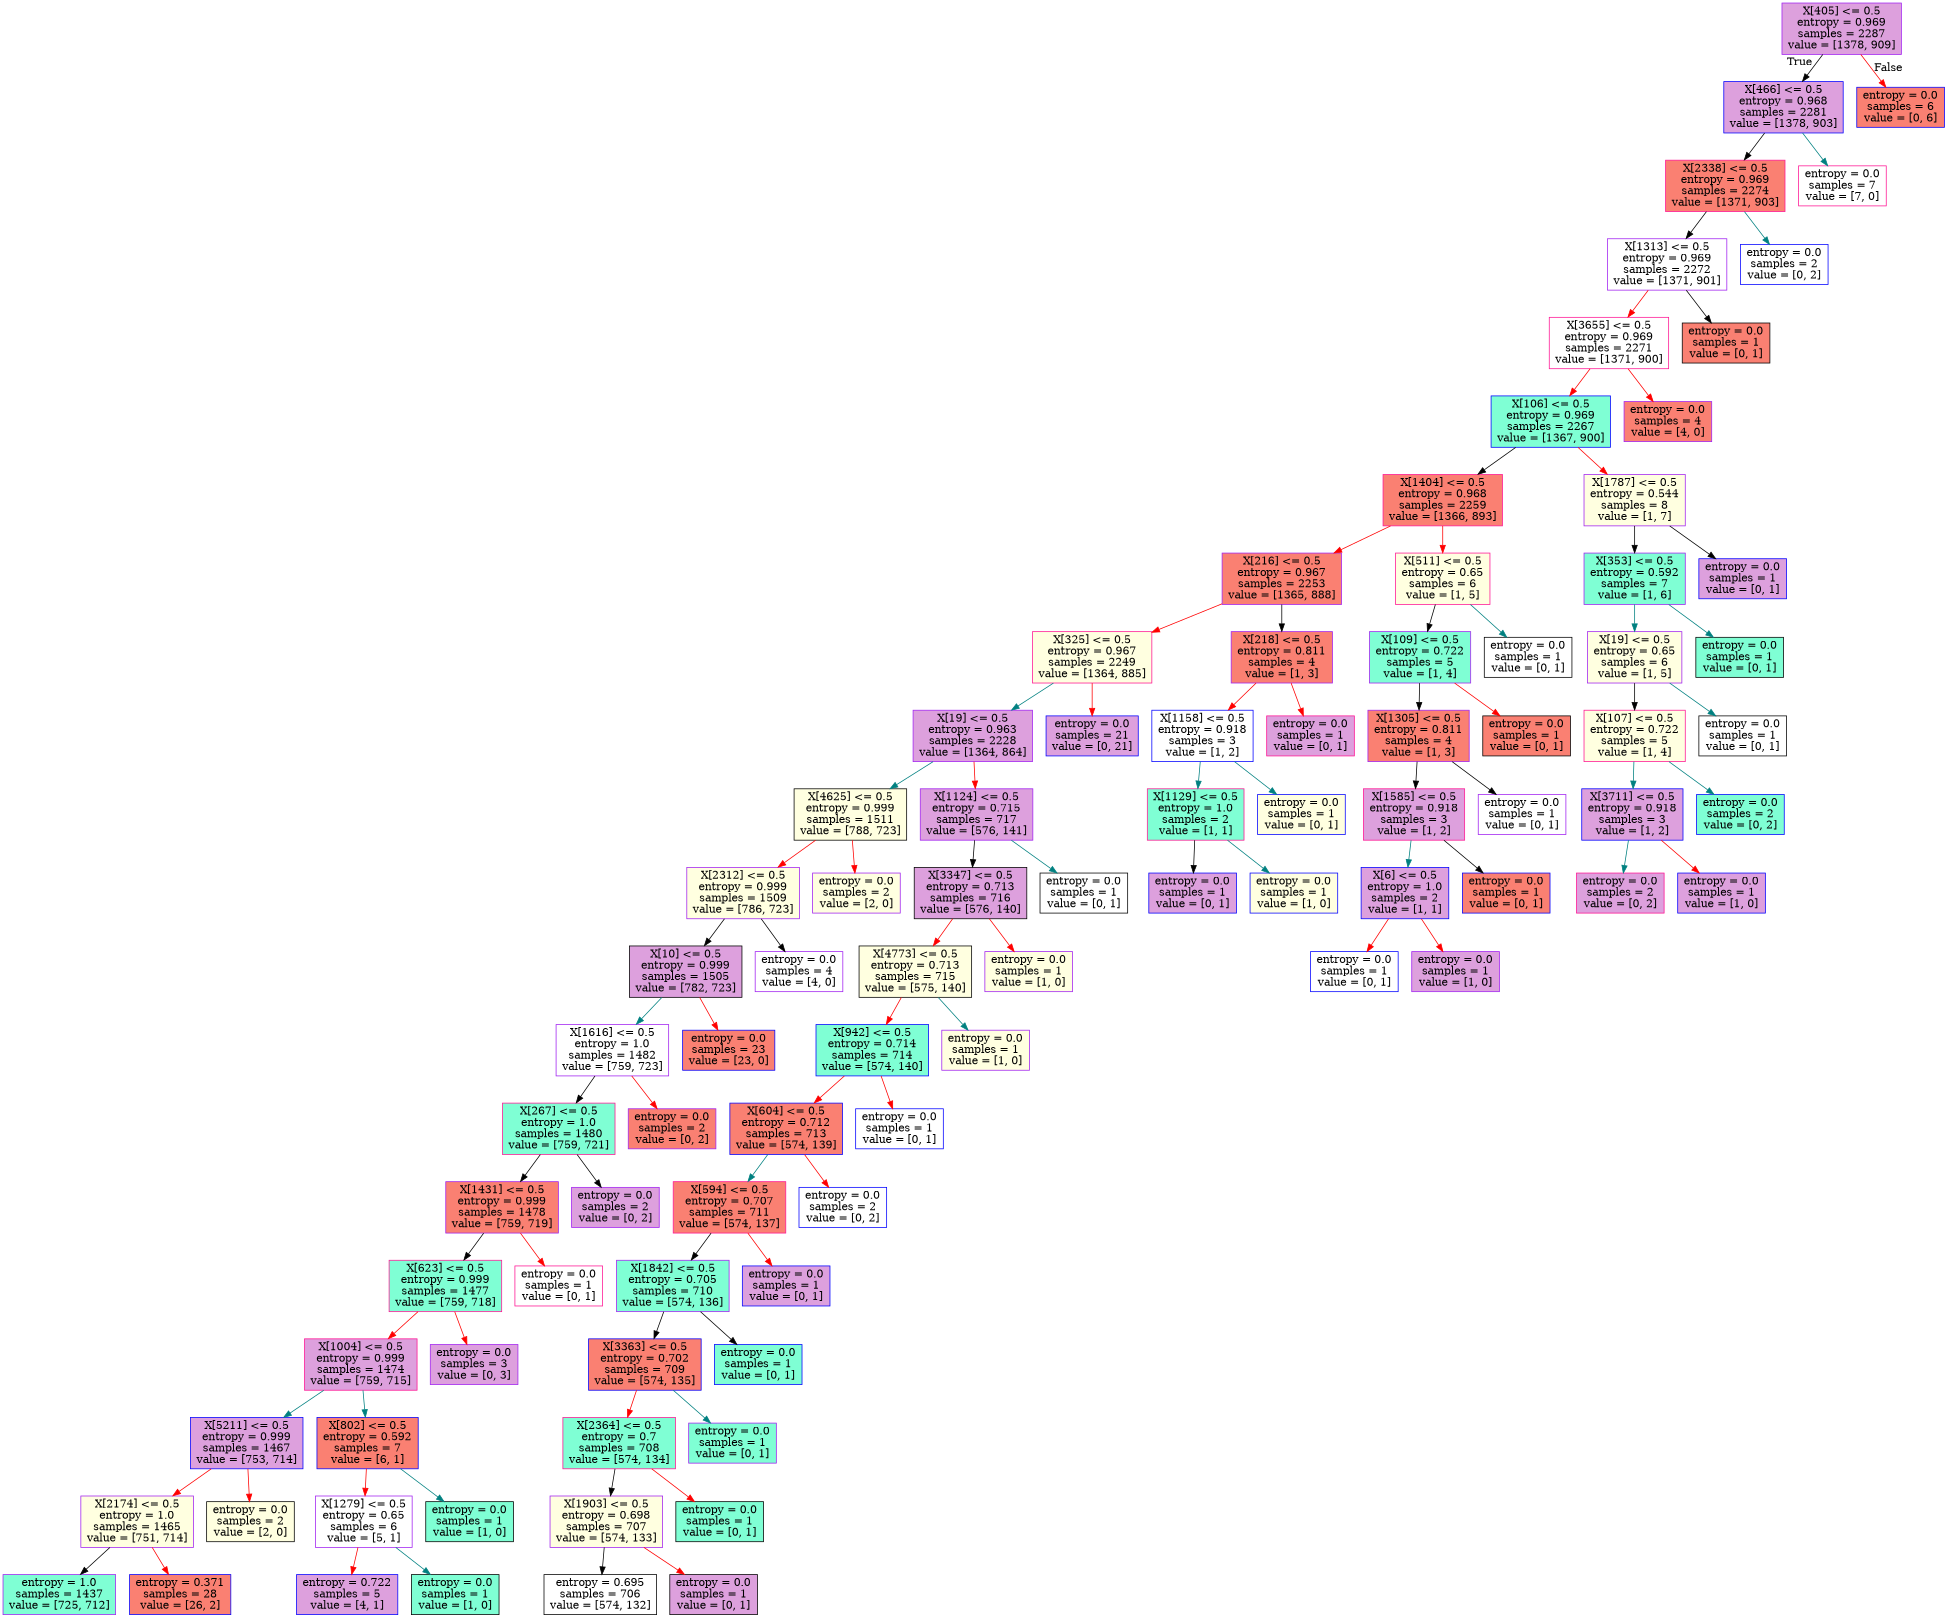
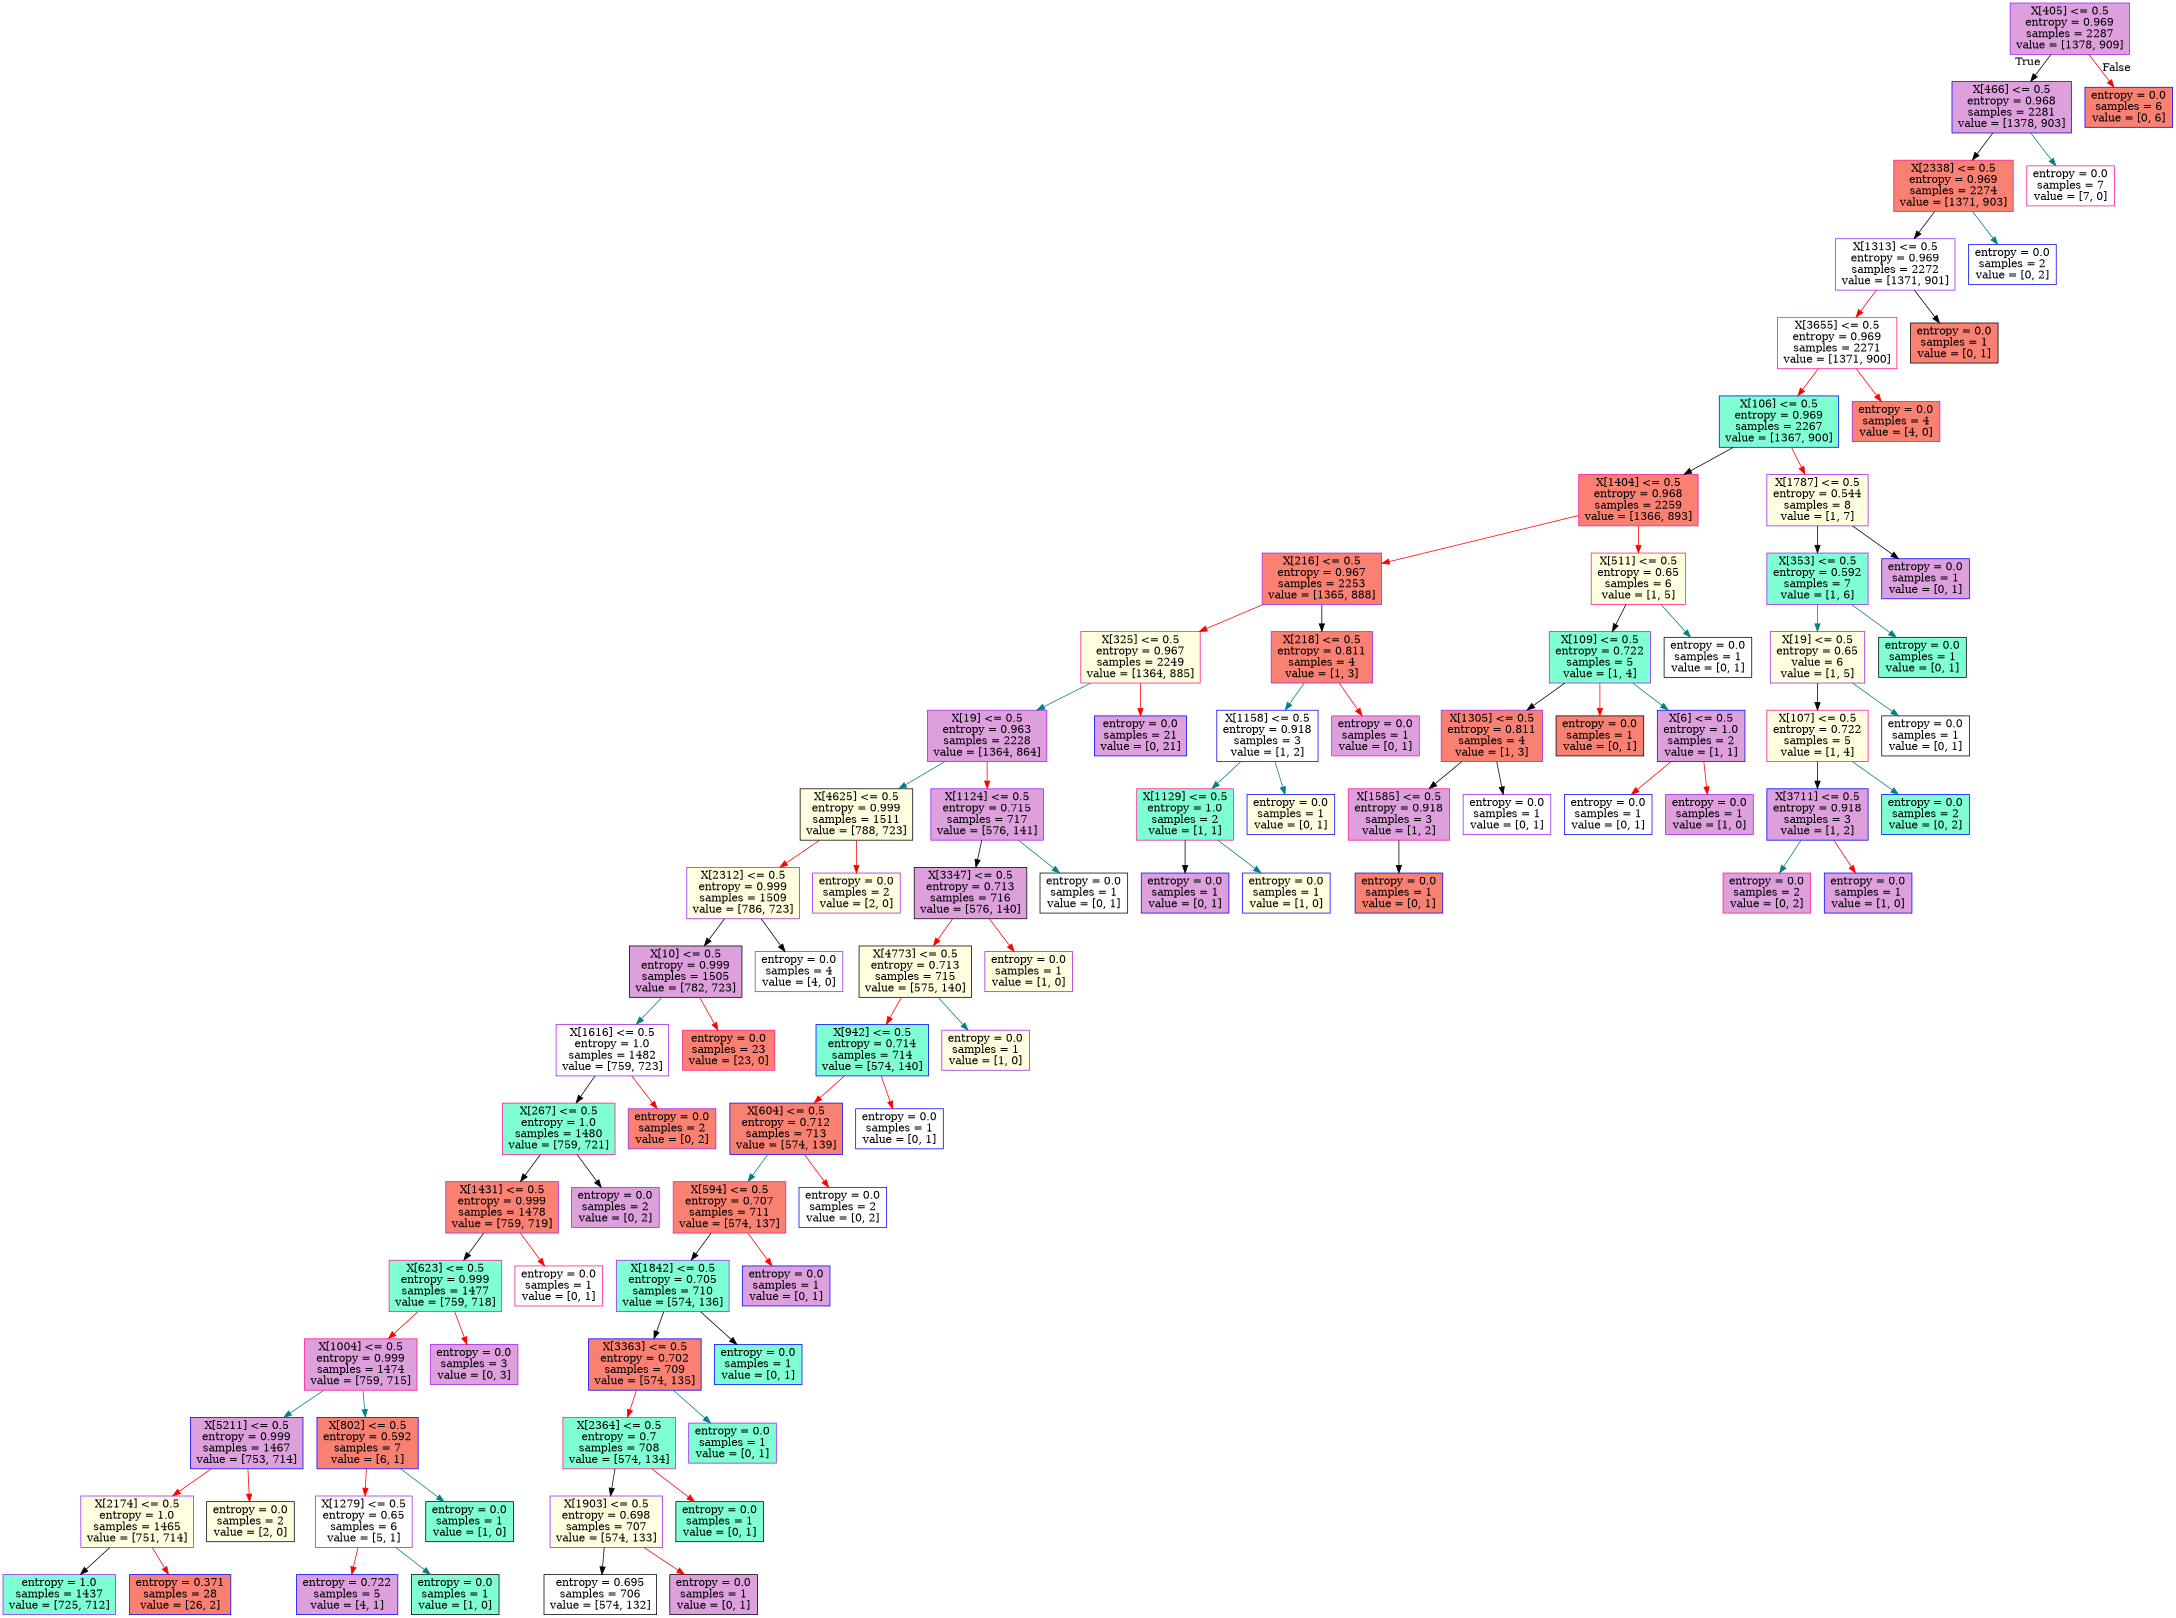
node "X[19] <= 0.5 entropy = 0.65 samples = 6 value = [1, 5]": label "X[19] <= 0.5 entropy = 0.65 samples = 6 value = [1, 5]" -> "X[19] <= 0.5 entropy = 0.65 value = 6 value = [1, 5]"
edge "X[218] <= 0.5 entropy = 0.811 samples = 4 value = [1, 3]" -> "X[1158] <= 0.5 entropy = 0.918 samples = 3 value = [1, 2]": color red -> teal
edge "X[107] <= 0.5 entropy = 0.722 samples = 5 value = [1, 4]" -> "X[3711] <= 0.5 entropy = 0.918 samples = 3 value = [1, 2]": color teal -> black
edge "X[1585] <= 0.5 entropy = 0.918 samples = 3 value = [1, 2]" -> "X[6] <= 0.5 entropy = 1.0 samples = 2 value = [1, 1]": now "X[109] <= 0.5 entropy = 0.722 samples = 5 value = [1, 4]" -> "X[6] <= 0.5 entropy = 1.0 samples = 2 value = [1, 1]"
node "entropy = 0.0 samples = 23 value = [23, 0]": color blue -> deeppink
